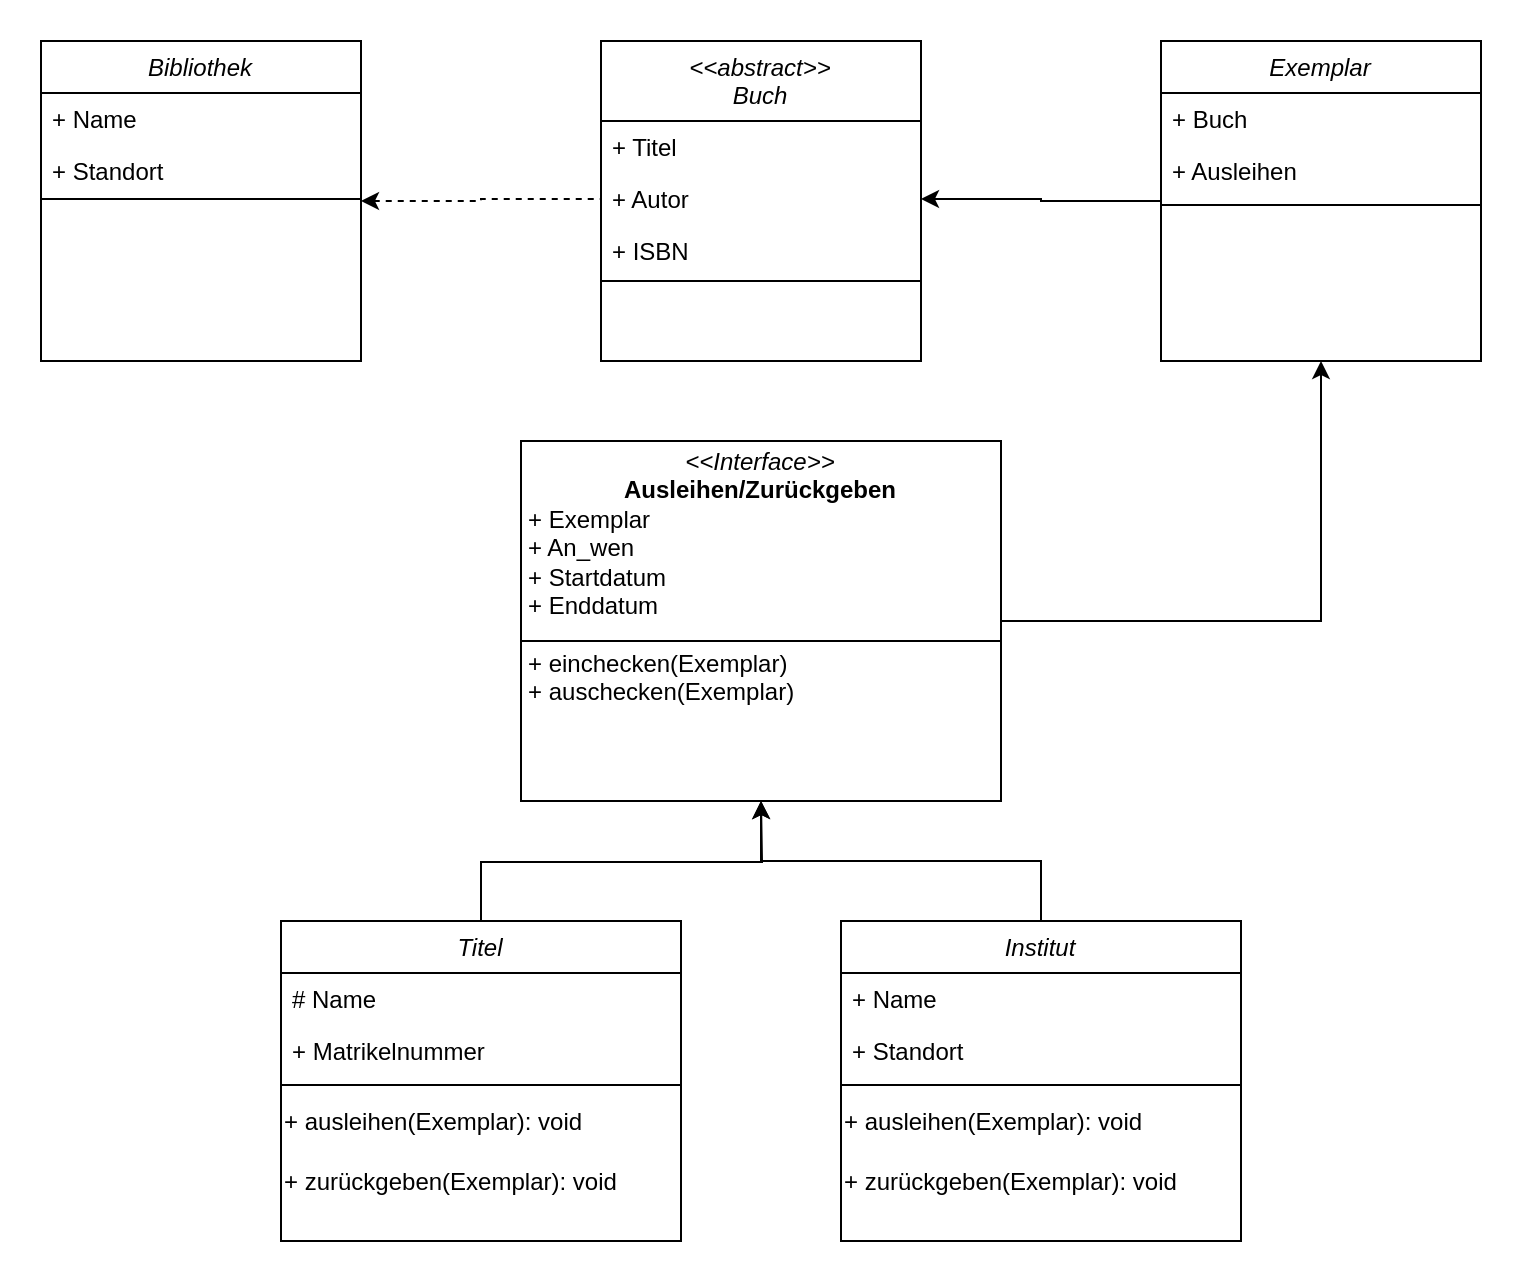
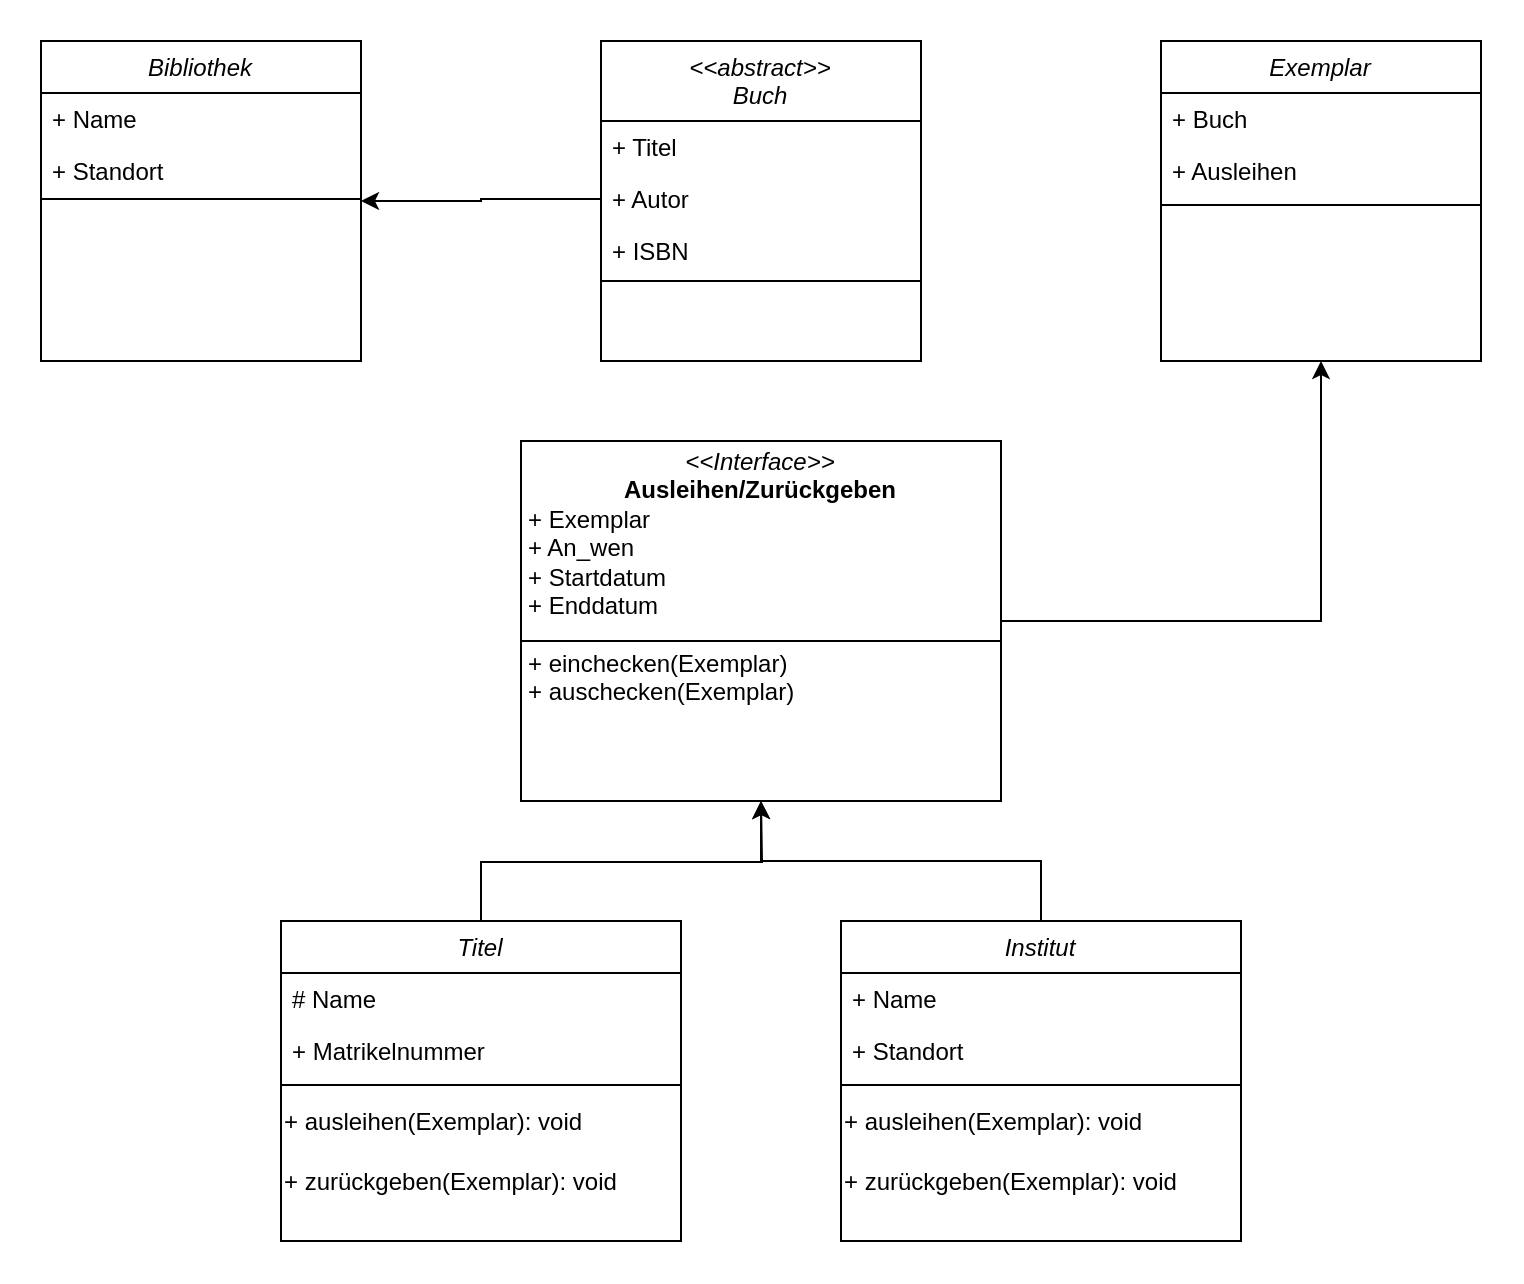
edge "+ Autor" -> "Bibliothek": style dashed -> solid
edge "Exemplar" -> "+ Autor": removed
